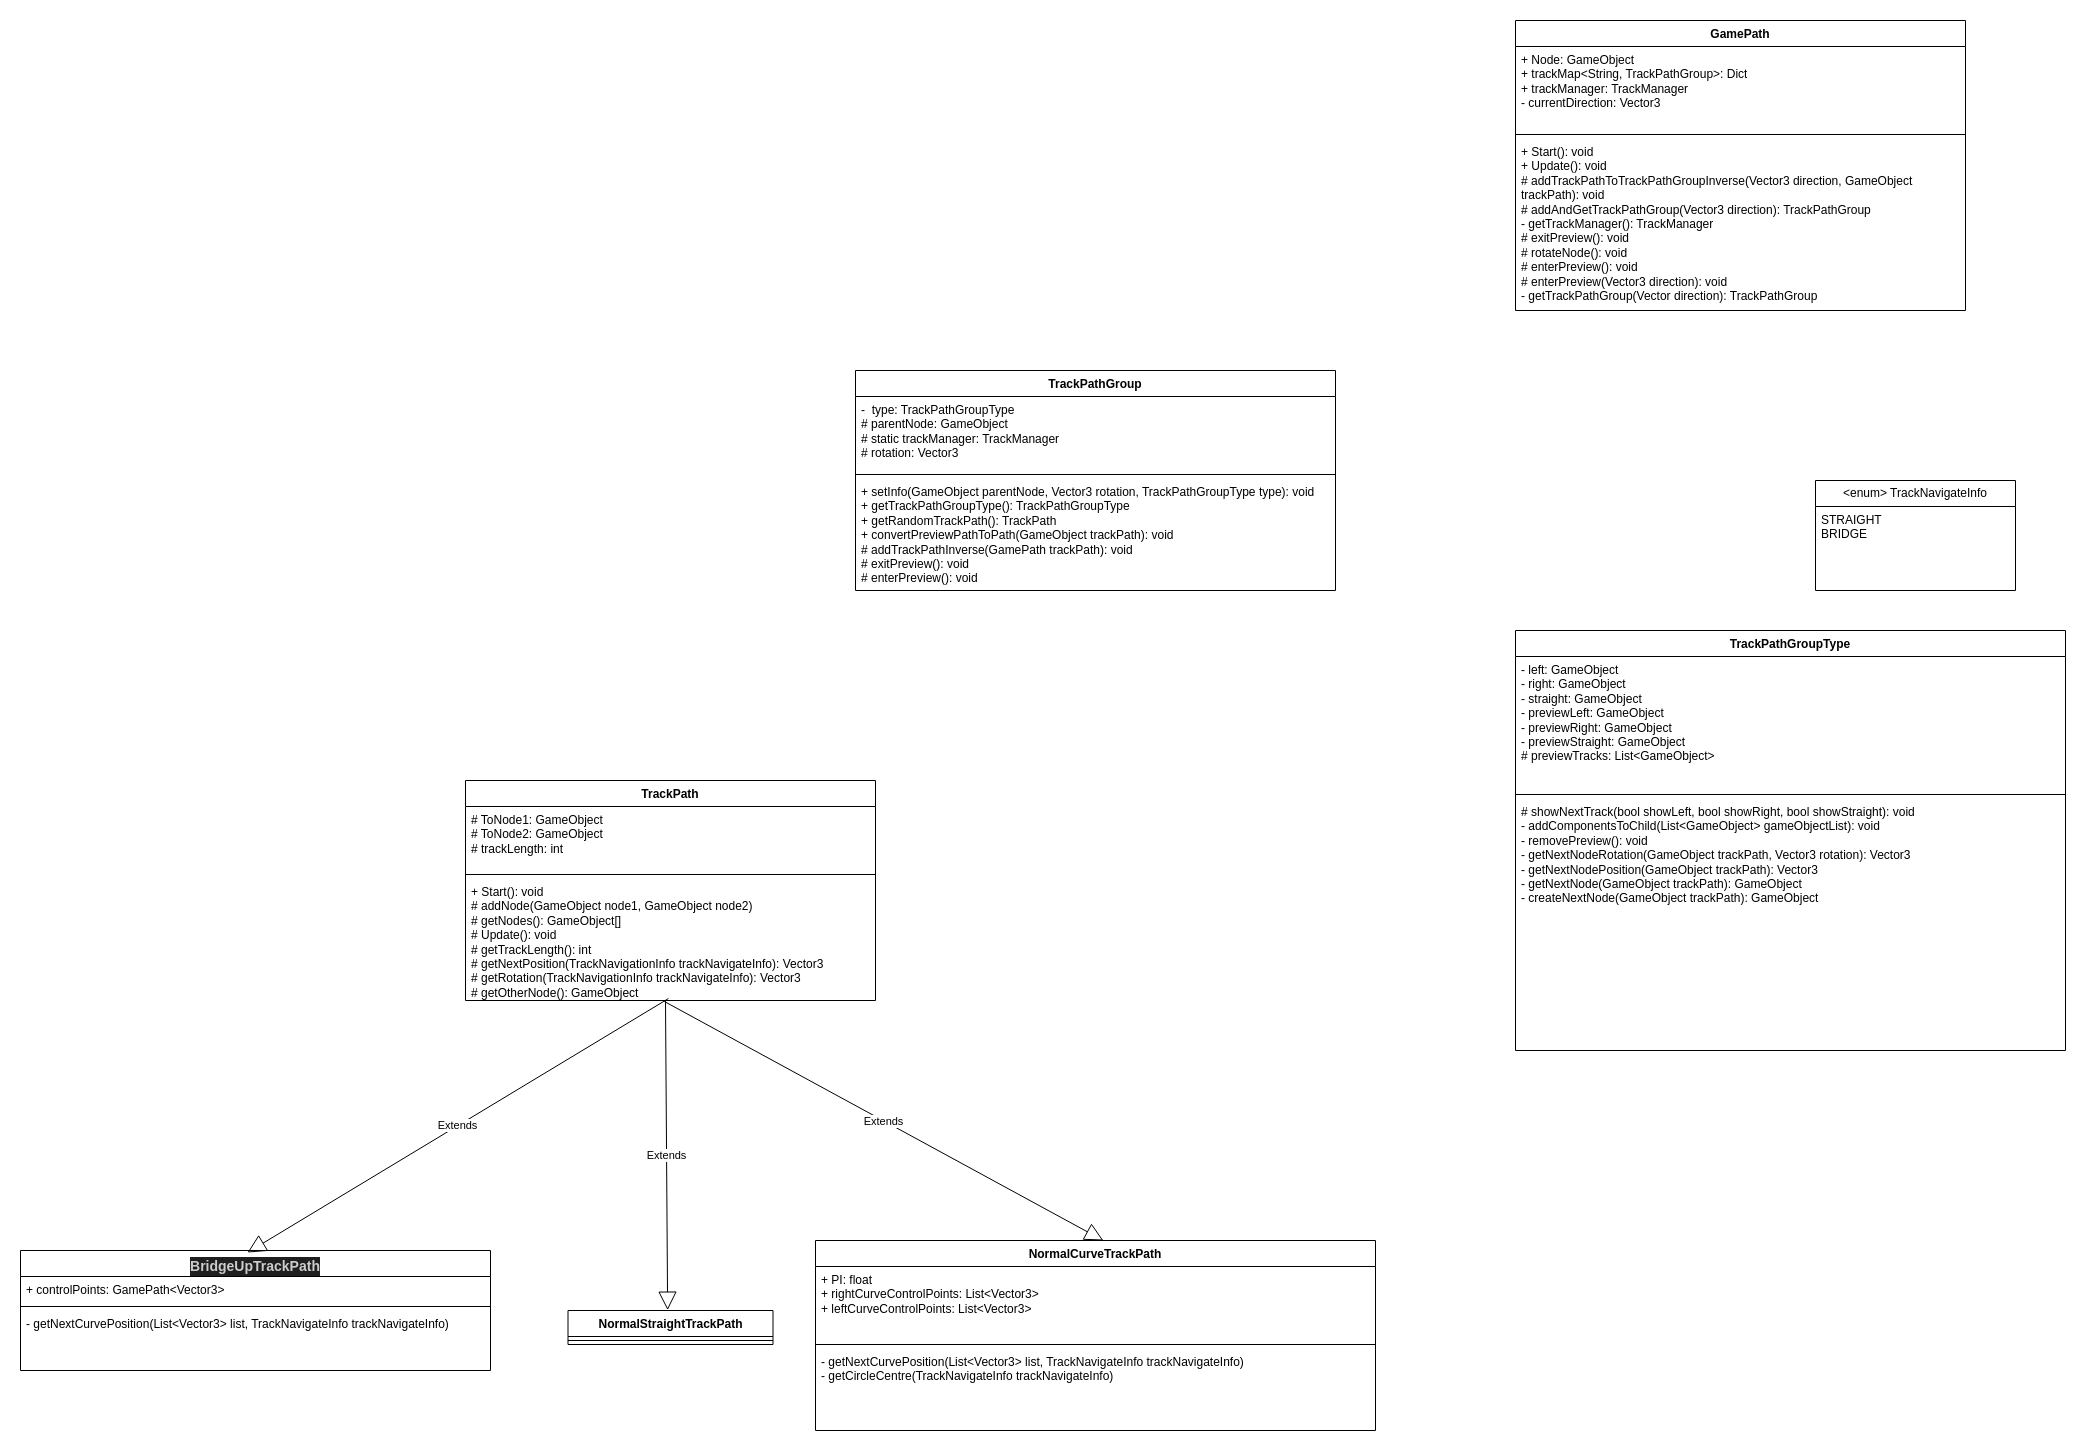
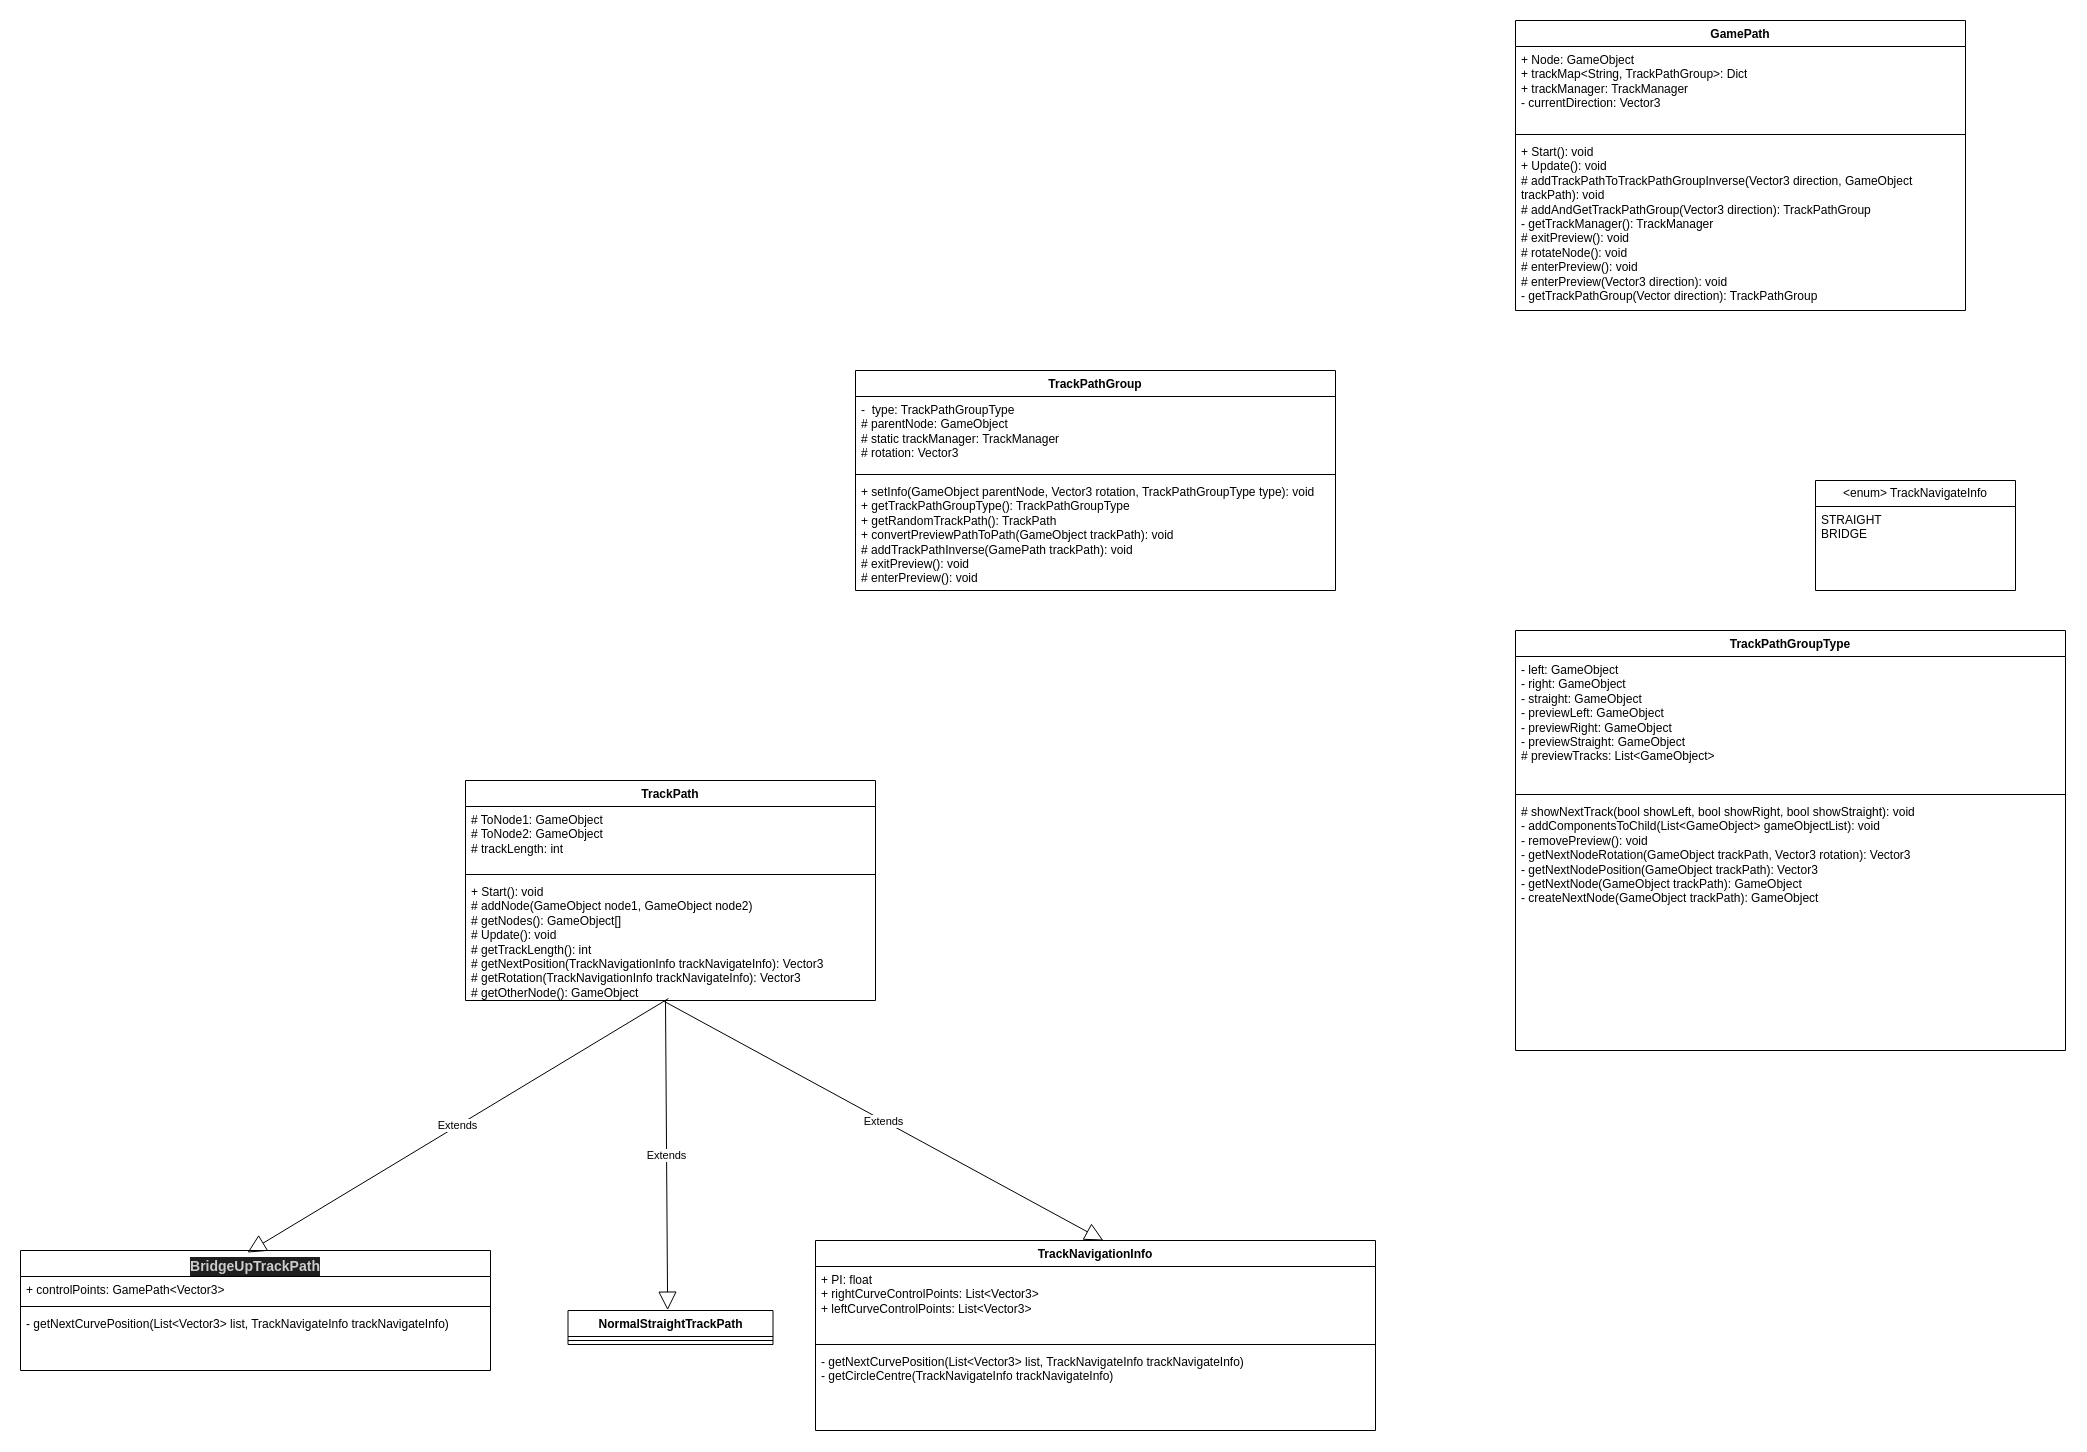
node "NormalCurveTrackPath": label "NormalCurveTrackPath" -> "TrackNavigationInfo"
